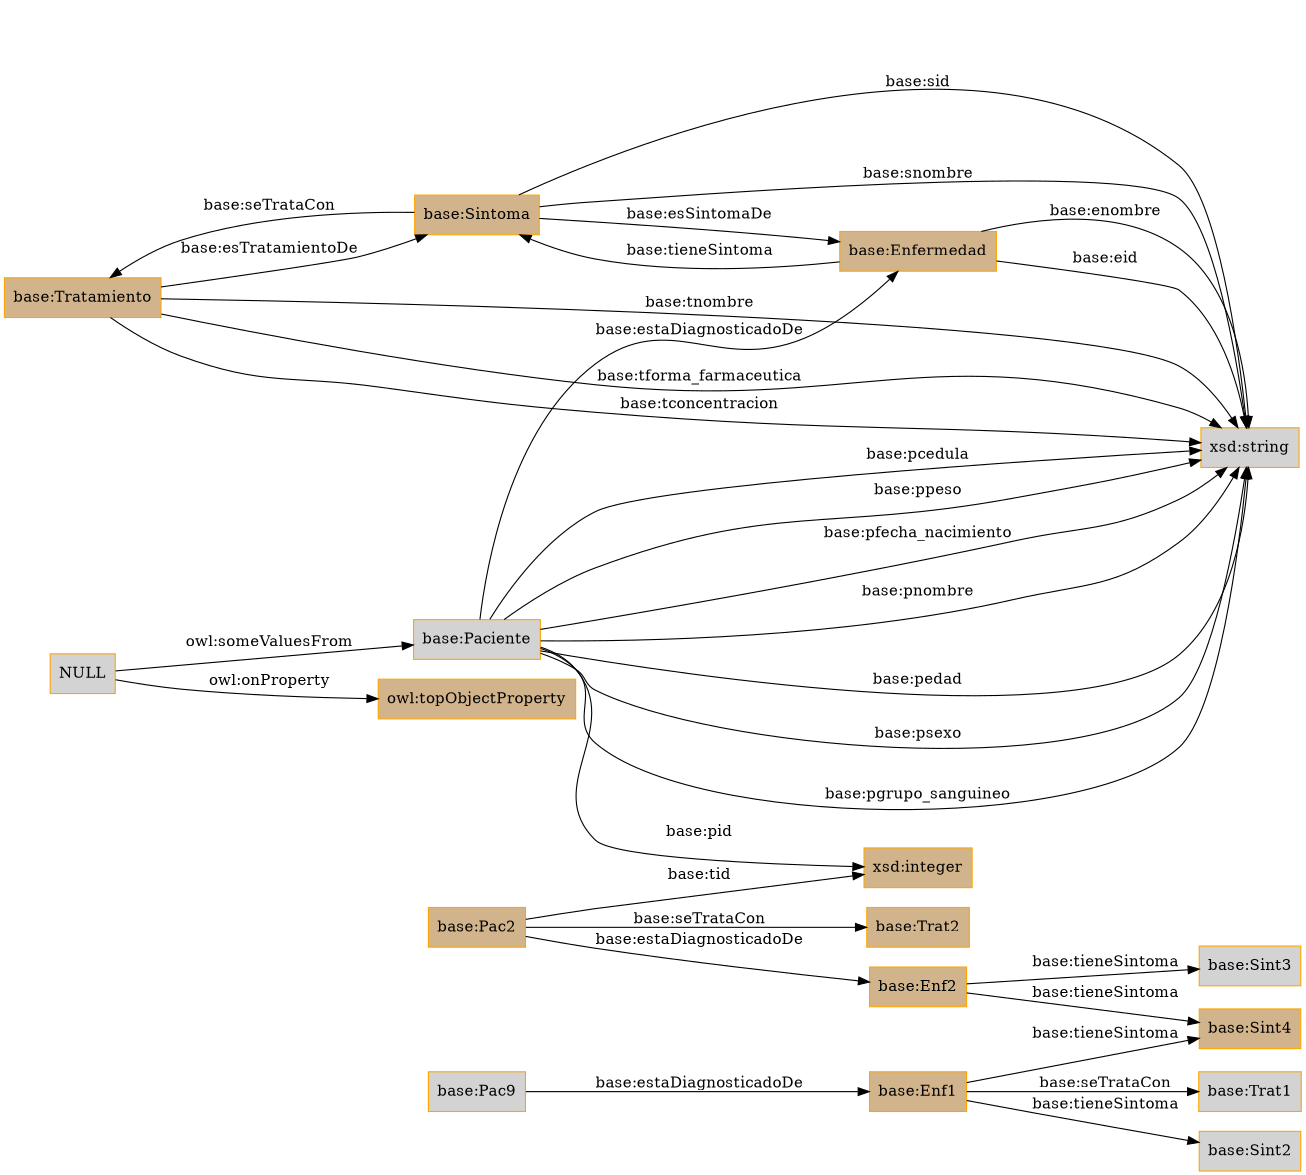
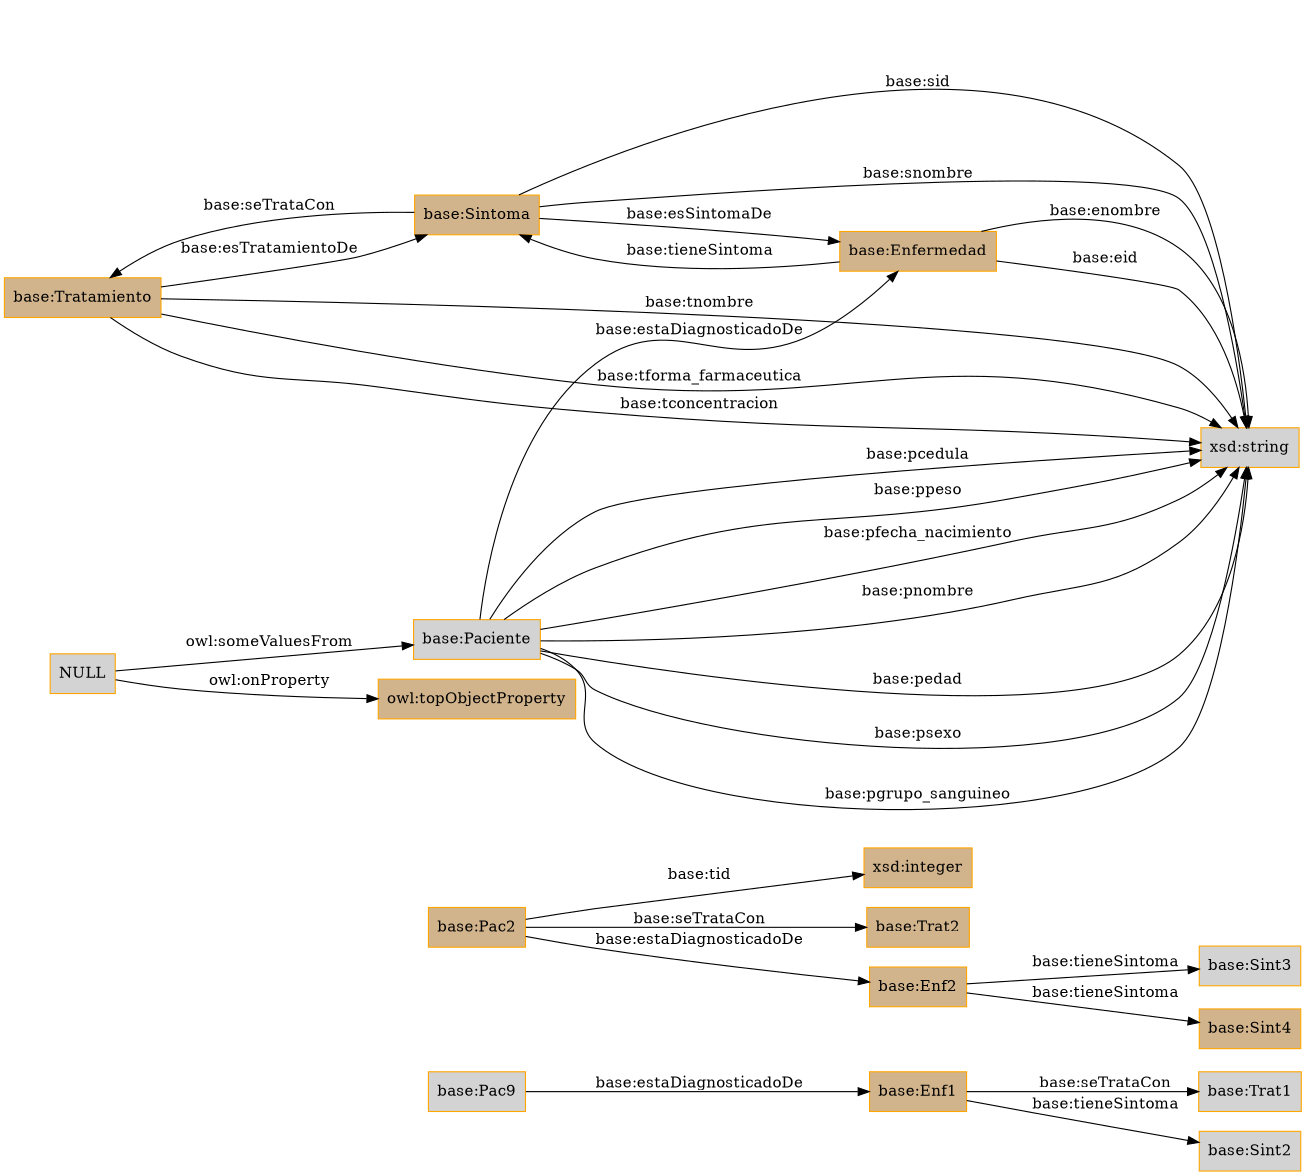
edge "base:Paciente" -> "xsd:integer": removed, label "base:pid"
edge "base:Enf1" -> "base:Sint4": removed, label "base:tieneSintoma"
